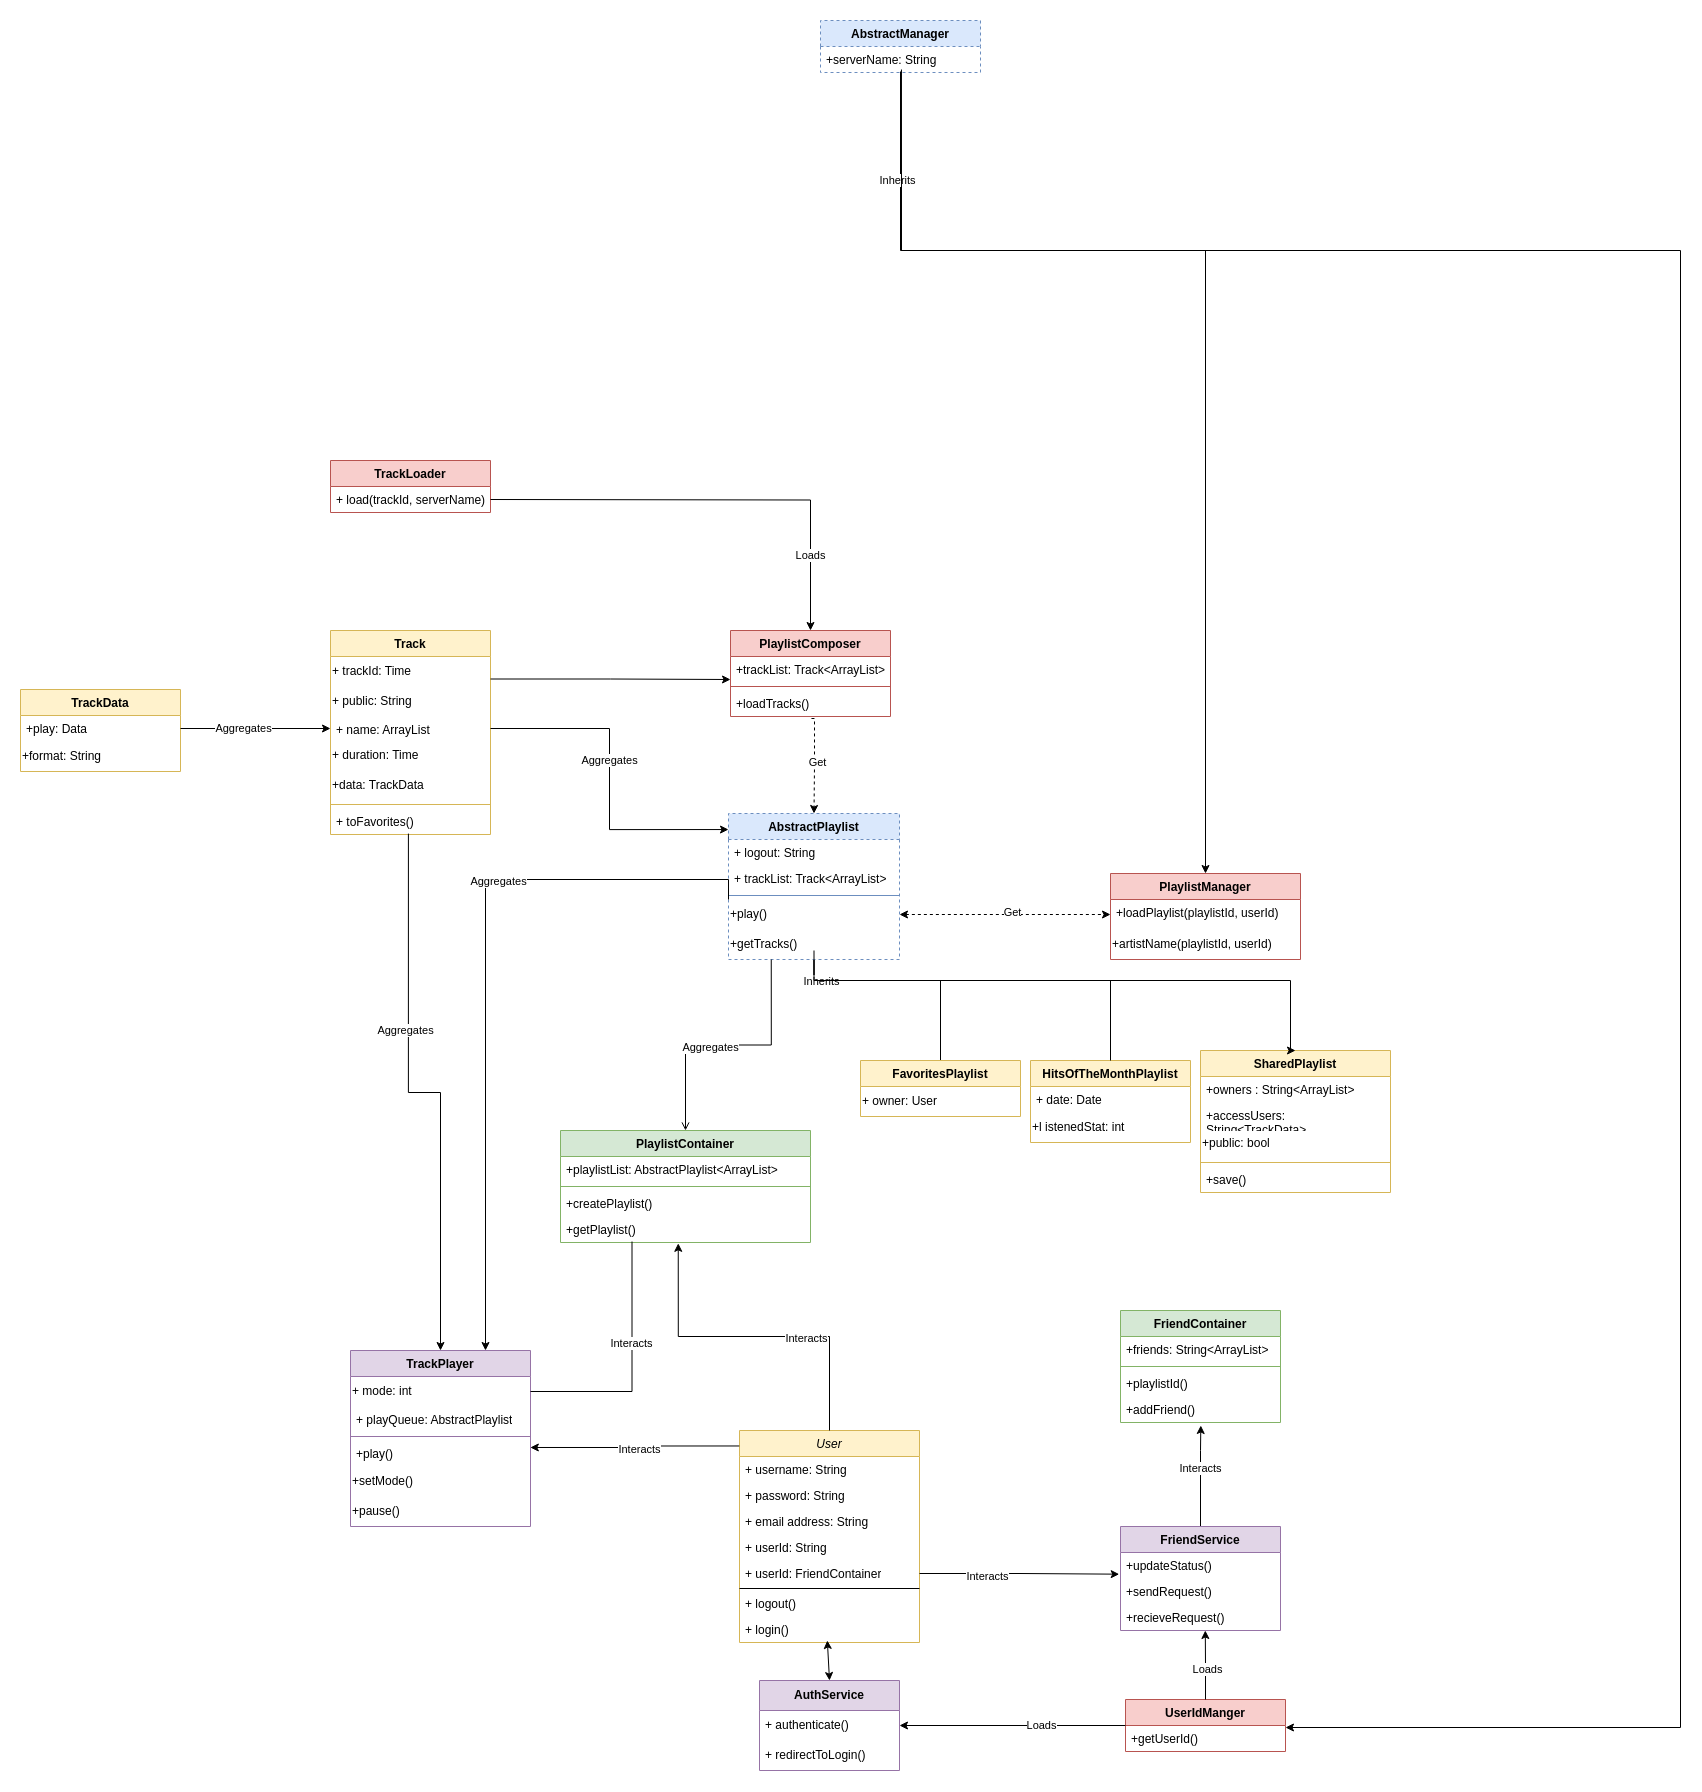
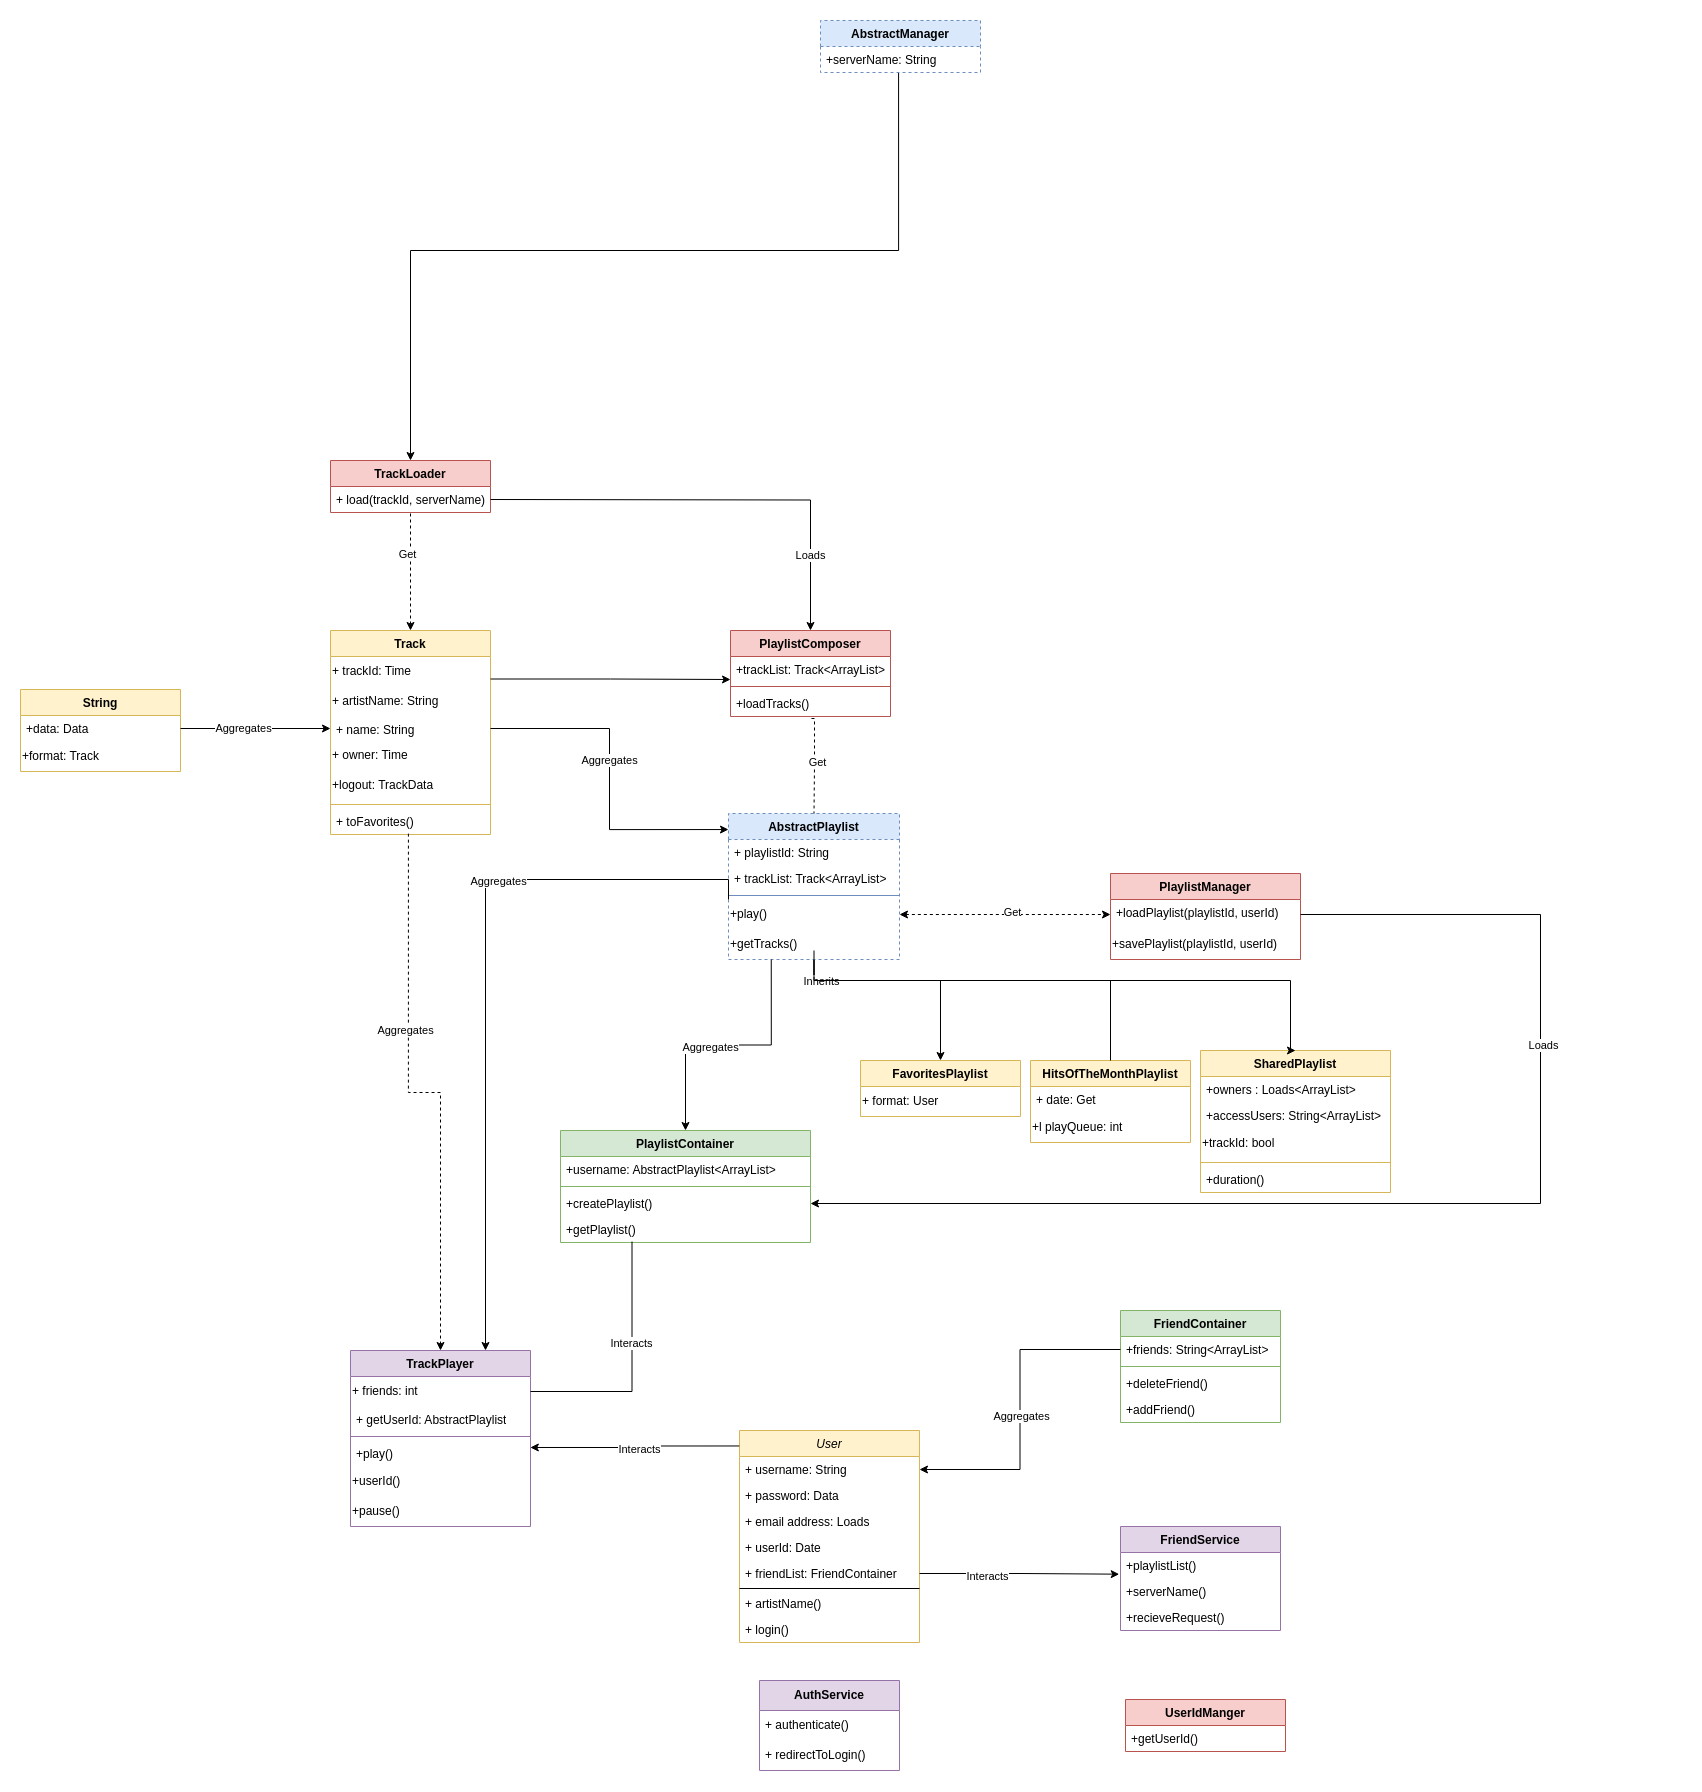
edge "+serverName: String" -> "TrackLoader": added
edge "+serverName: String" -> "PlaylistManager": removed, label "Inherits"
edge "+ load(trackId, serverName)" -> "Track": added, label "Get"
node "+ public: String": label "+ public: String" -> "+ artistName: String"
node "TrackData": label "TrackData" -> "String"
node "+play: Data": label "+play: Data" -> "+data: Data"
node "+ name: ArrayList": label "+ name: ArrayList" -> "+ name: String"
node "+ duration: Time": label "+ duration: Time" -> "+ owner: Time"
node "+format: String": label "+format: String" -> "+format: Track"
node "+data: TrackData": label "+data: TrackData" -> "+logout: TrackData"
edge "+loadTracks()" -> "AbstractPlaylist": arrowhead classic -> none
node "+ logout: String": label "+ logout: String" -> "+ playlistId: String"
node "+artistName(playlistId, userId)": label "+artistName(playlistId, userId)" -> "+savePlaylist(playlistId, userId)"
edge "+serverName: String" -> "+getUserId()": removed
edge "+getTracks()" -- "FavoritesPlaylist": arrowhead none -> classic
node "+owners : String<ArrayList>": label "+owners : String<ArrayList>" -> "+owners : Loads<ArrayList>"
node "+ date: Date": label "+ date: Date" -> "+ date: Get"
node "+ owner: User": label "+ owner: User" -> "+ format: User"
edge "+getTracks()" -> "PlaylistContainer": arrowhead open -> classic
node "+accessUsers: String<TrackData>": label "+accessUsers: String<TrackData>" -> "+accessUsers: String<ArrayList>"
node "+l istenedStat: int": label "+l istenedStat: int" -> "+l playQueue: int"
node "+public: bool": label "+public: bool" -> "+trackId: bool"
edge "+ toFavorites()" -> "TrackPlayer": style solid -> dashed
node "+playlistList: AbstractPlaylist<ArrayList>": label "+playlistList: AbstractPlaylist<ArrayList>" -> "+username: AbstractPlaylist<ArrayList>"
node "+save()": label "+save()" -> "+duration()"
edge "+loadPlaylist(playlistId, userId)" -> "+createPlaylist()": added, label "Loads"
edge "User" -> "+getPlaylist()": removed, label "Interacts"
node "+playlistId()": label "+playlistId()" -> "+deleteFriend()"
node "+ mode: int": label "+ mode: int" -> "+ friends: int"
edge "+friends: String<ArrayList>" -> "+ username: String": added, label "Aggregates"
node "+ playQueue: AbstractPlaylist": label "+ playQueue: AbstractPlaylist" -> "+ getUserId: AbstractPlaylist"
edge "FriendService" -> "+addFriend()": removed, label "Interacts"
node "+setMode()": label "+setMode()" -> "+userId()"
node "+ password: String": label "+ password: String" -> "+ password: Data"
node "+ email address: String": label "+ email address: String" -> "+ email address: Loads"
node "+ userId: String": label "+ userId: String" -> "+ userId: Date"
node "+updateStatus()": label "+updateStatus()" -> "+playlistList()"
node "+ userId: FriendContainer": label "+ userId: FriendContainer" -> "+ friendList: FriendContainer"
node "+sendRequest()": label "+sendRequest()" -> "+serverName()"
node "+ logout()": label "+ logout()" -> "+ artistName()"
edge "+ login()" -- "AuthService": removed
edge "UserIdManger" -> "+recieveRequest()": removed, label "Loads"
edge "UserIdManger" -> "+ authenticate()": removed, label "Loads"
